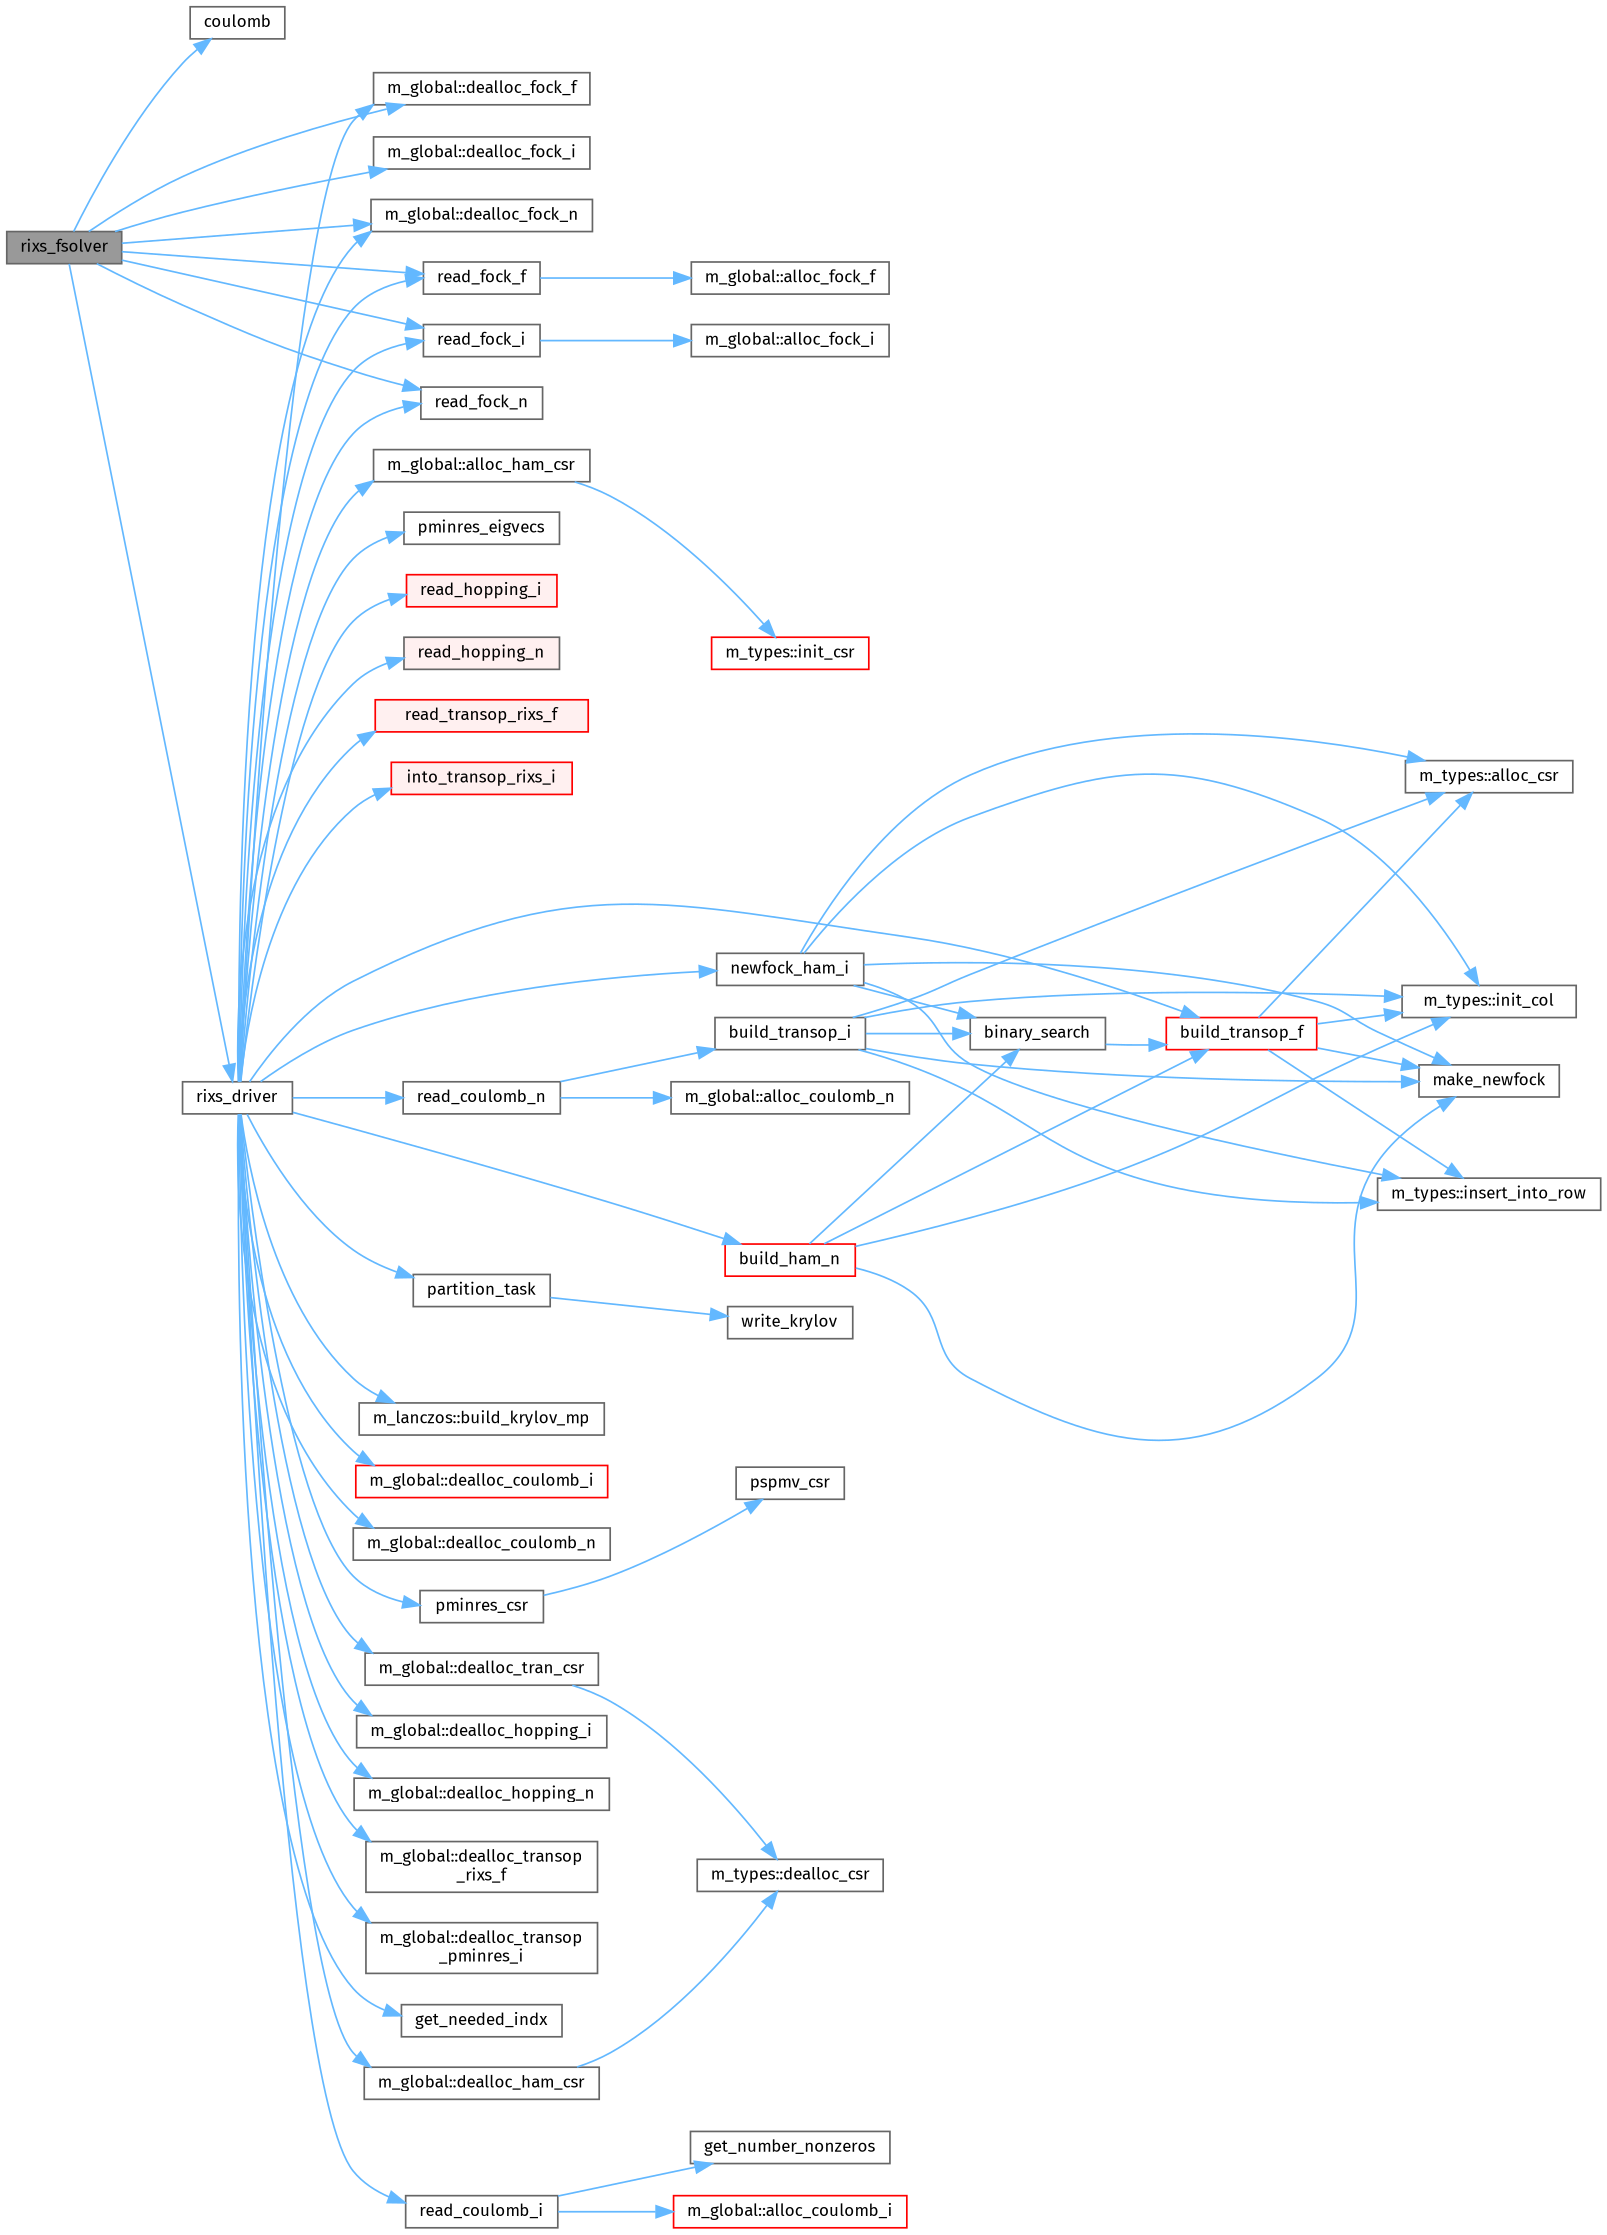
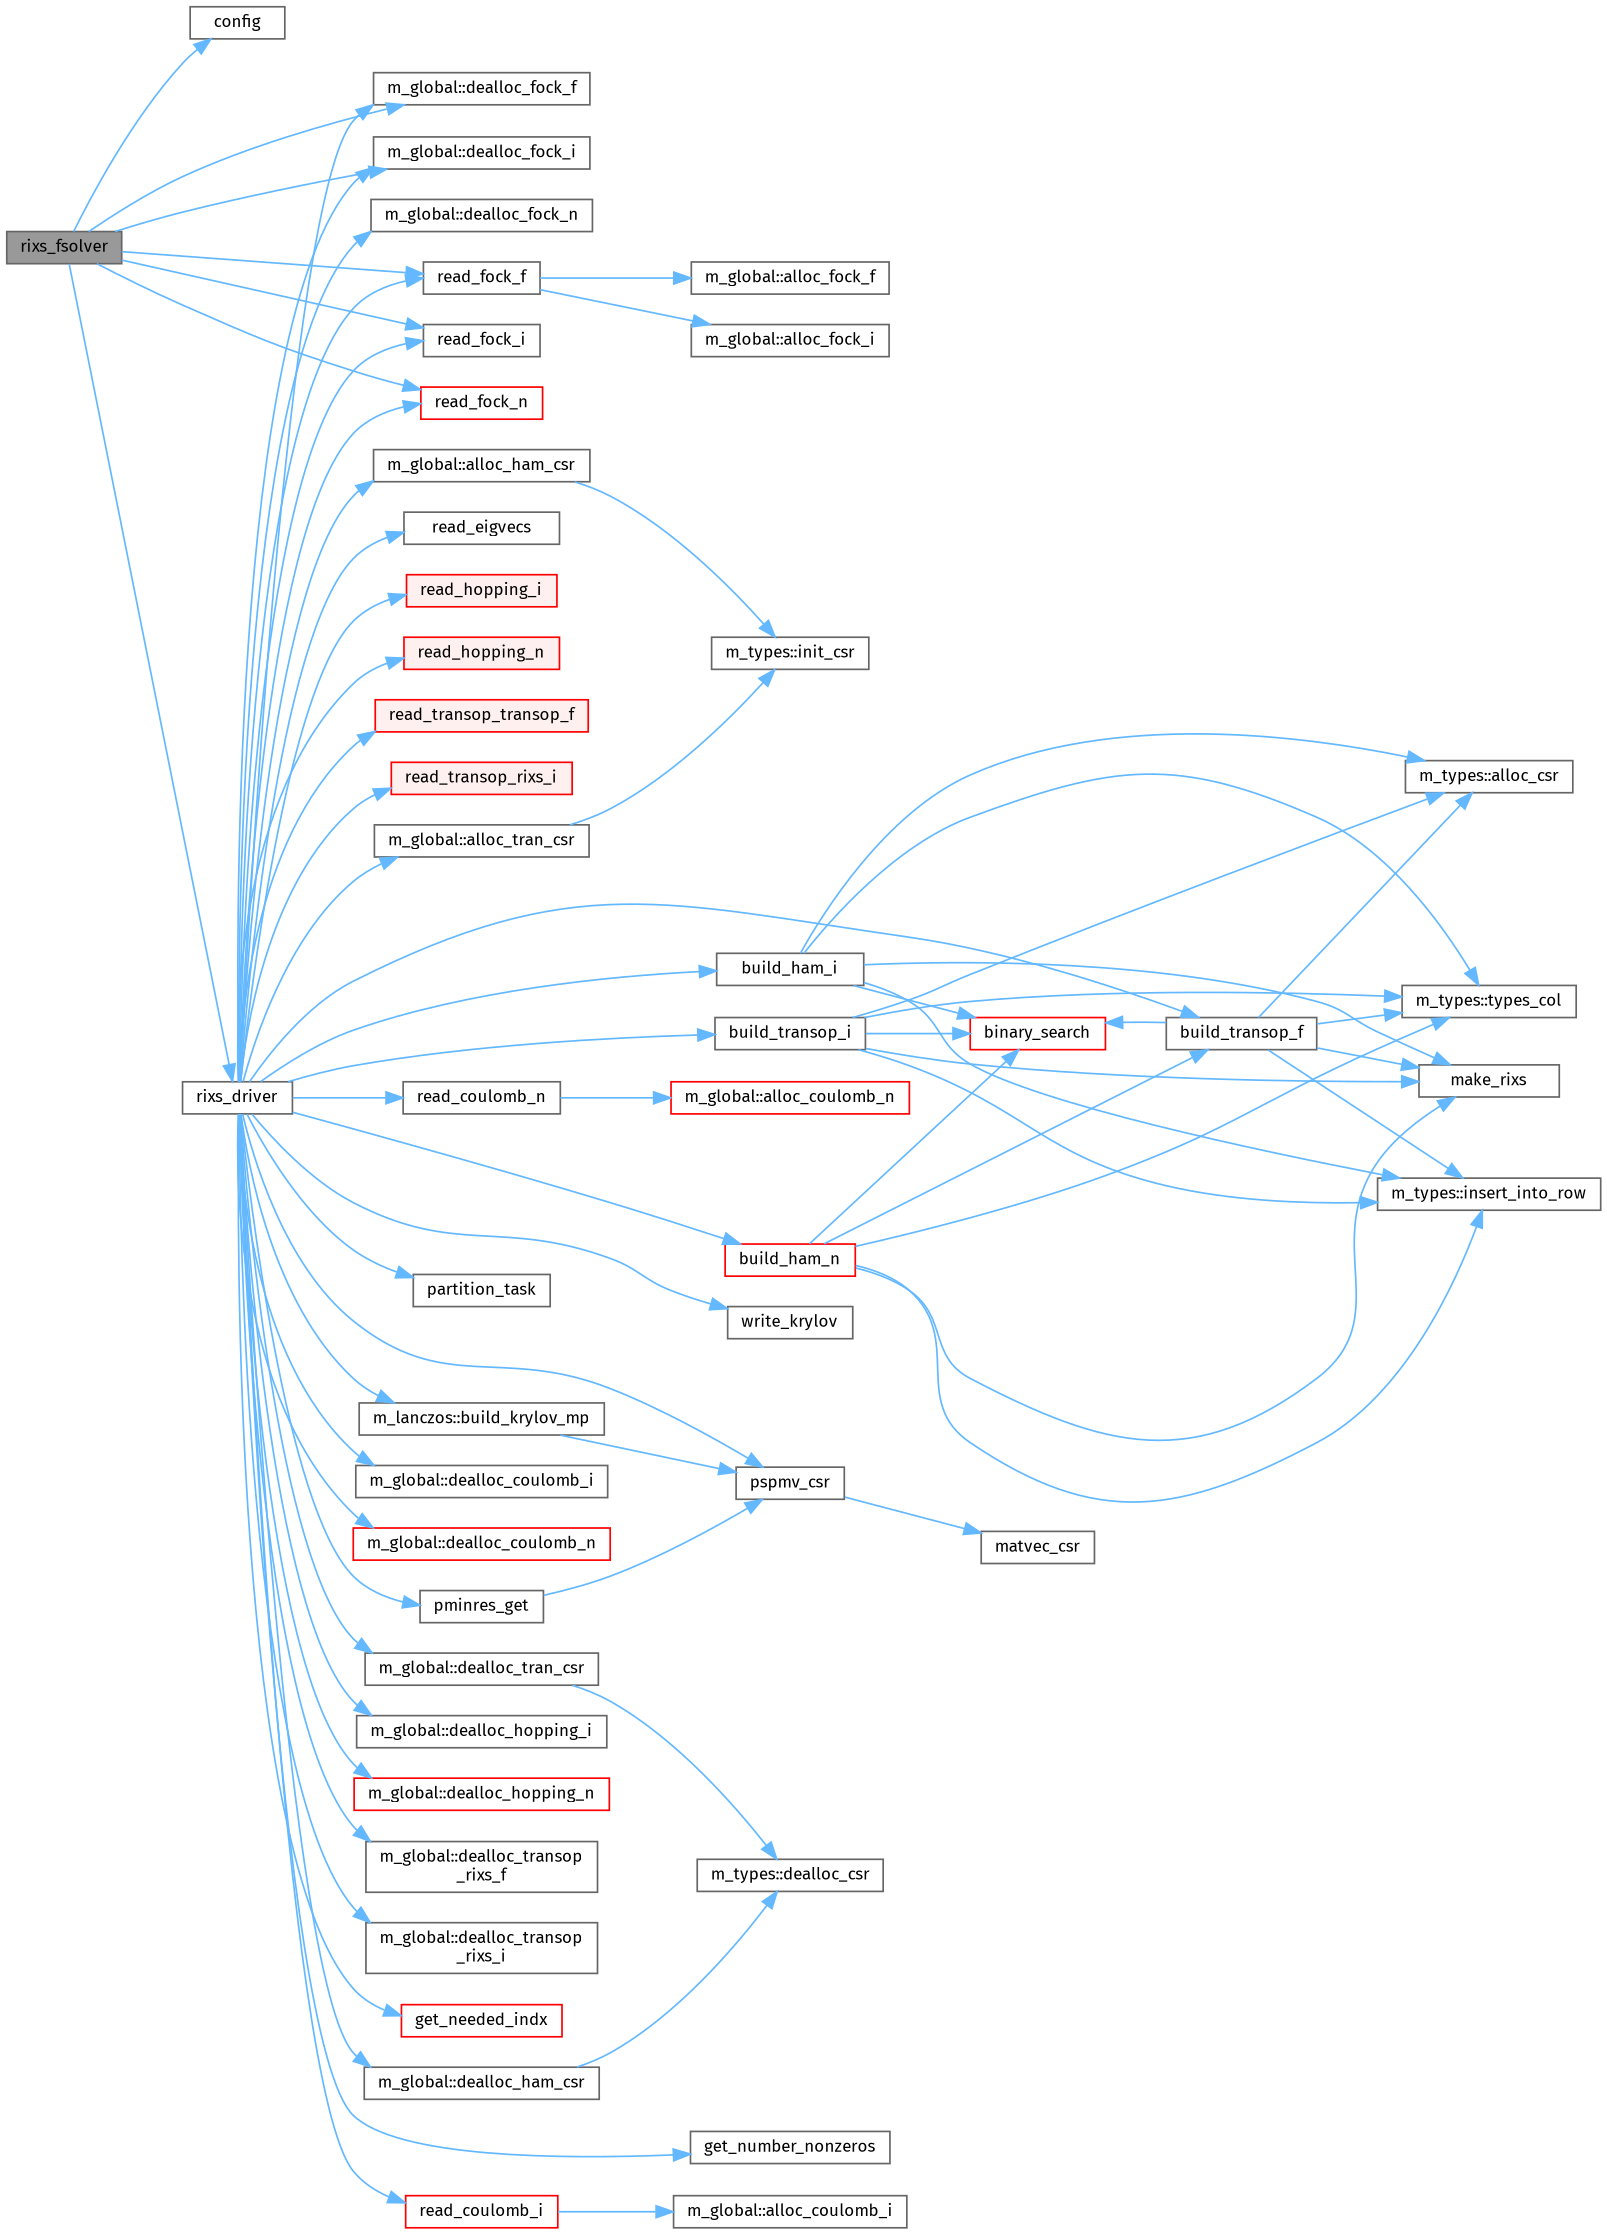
node "coulomb": label "coulomb" -> "config"
edge "rixs_fsolver" -> "m_global::dealloc_fock_n": removed
edge "read_fock_i" -> "m_global::alloc_fock_i": now "read_fock_f" -> "m_global::alloc_fock_i"
node "read_fock_n": color grey40 -> red
edge "rixs_driver" -> "m_global::dealloc_fock_i": added
node "pminres_eigvecs": label "pminres_eigvecs" -> "read_eigvecs"
node "read_hopping_n": color grey40 -> red
node "m_types::init_csr": color red -> grey40
node "read_transop_rixs_f": label "read_transop_rixs_f" -> "read_transop_transop_f"
node "into_transop_rixs_i": label "into_transop_rixs_i" -> "read_transop_rixs_i"
node "m_global::alloc_tran_csr": added
node "newfock_ham_i": label "newfock_ham_i" -> "build_ham_i"
node "m_types::init_col": label "m_types::init_col" -> "m_types::types_col"
node "binary_search": color grey40 -> red
node "build_transop_f": color red -> grey40
edge "binary_search" -> "build_transop_f": reversed
edge "read_coulomb_n" -> "build_transop_i": now "rixs_driver" -> "build_transop_i"
node "make_newfock": label "make_newfock" -> "make_rixs"
node "m_global::alloc_coulomb_n": color grey40 -> red
edge "partition_task" -> "write_krylov": now "rixs_driver" -> "write_krylov"
edge "rixs_driver" -> "pspmv_csr": added
edge "m_lanczos::build_krylov_mp" -> "pspmv_csr": added
node "m_global::dealloc_coulomb_i": color red -> grey40
edge "build_ham_n" -> "m_types::insert_into_row": added
node "m_global::dealloc_coulomb_n": color grey40 -> red
node "matvec_csr": added
node "pminres_csr": label "pminres_csr" -> "pminres_get"
node "m_global::dealloc_hopping_n": color grey40 -> red
node "m_global::dealloc_transop _pminres_i": label "m_global::dealloc_transop _pminres_i" -> "m_global::dealloc_transop _rixs_i"
node "get_needed_indx": color grey40 -> red
edge "read_coulomb_i" -> "get_number_nonzeros": now "rixs_driver" -> "get_number_nonzeros"
node "read_coulomb_i": color grey40 -> red
node "m_global::alloc_coulomb_i": color red -> grey40
